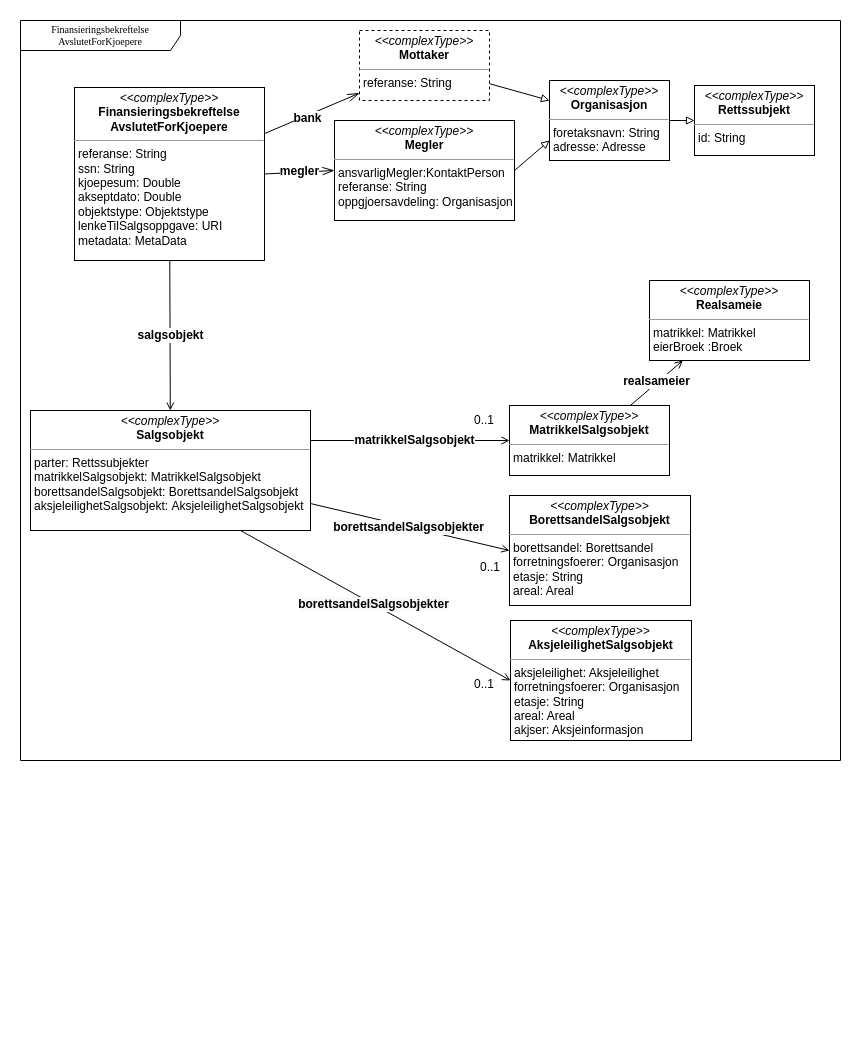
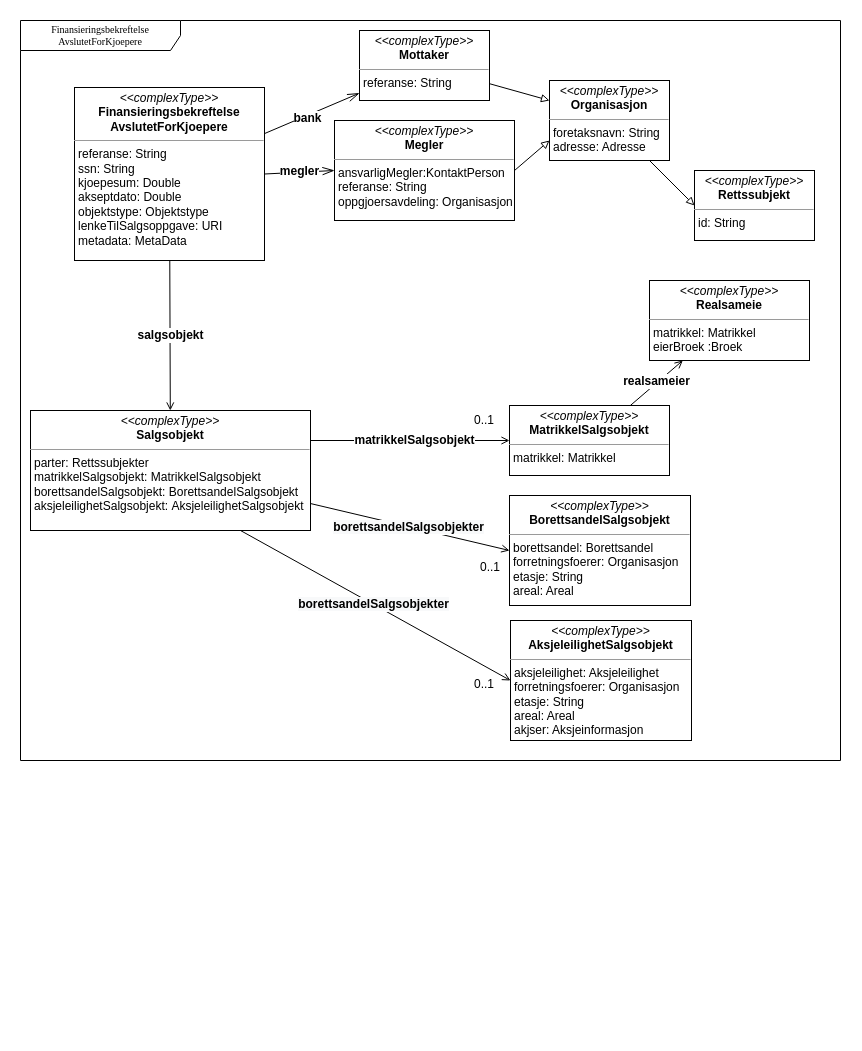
node "<<complexType>>Mottaker referanse: String": style dashed -> solid
node "<<complexType>>Rettssubjekt id: String": moved (755, 121) -> (755, 206)
